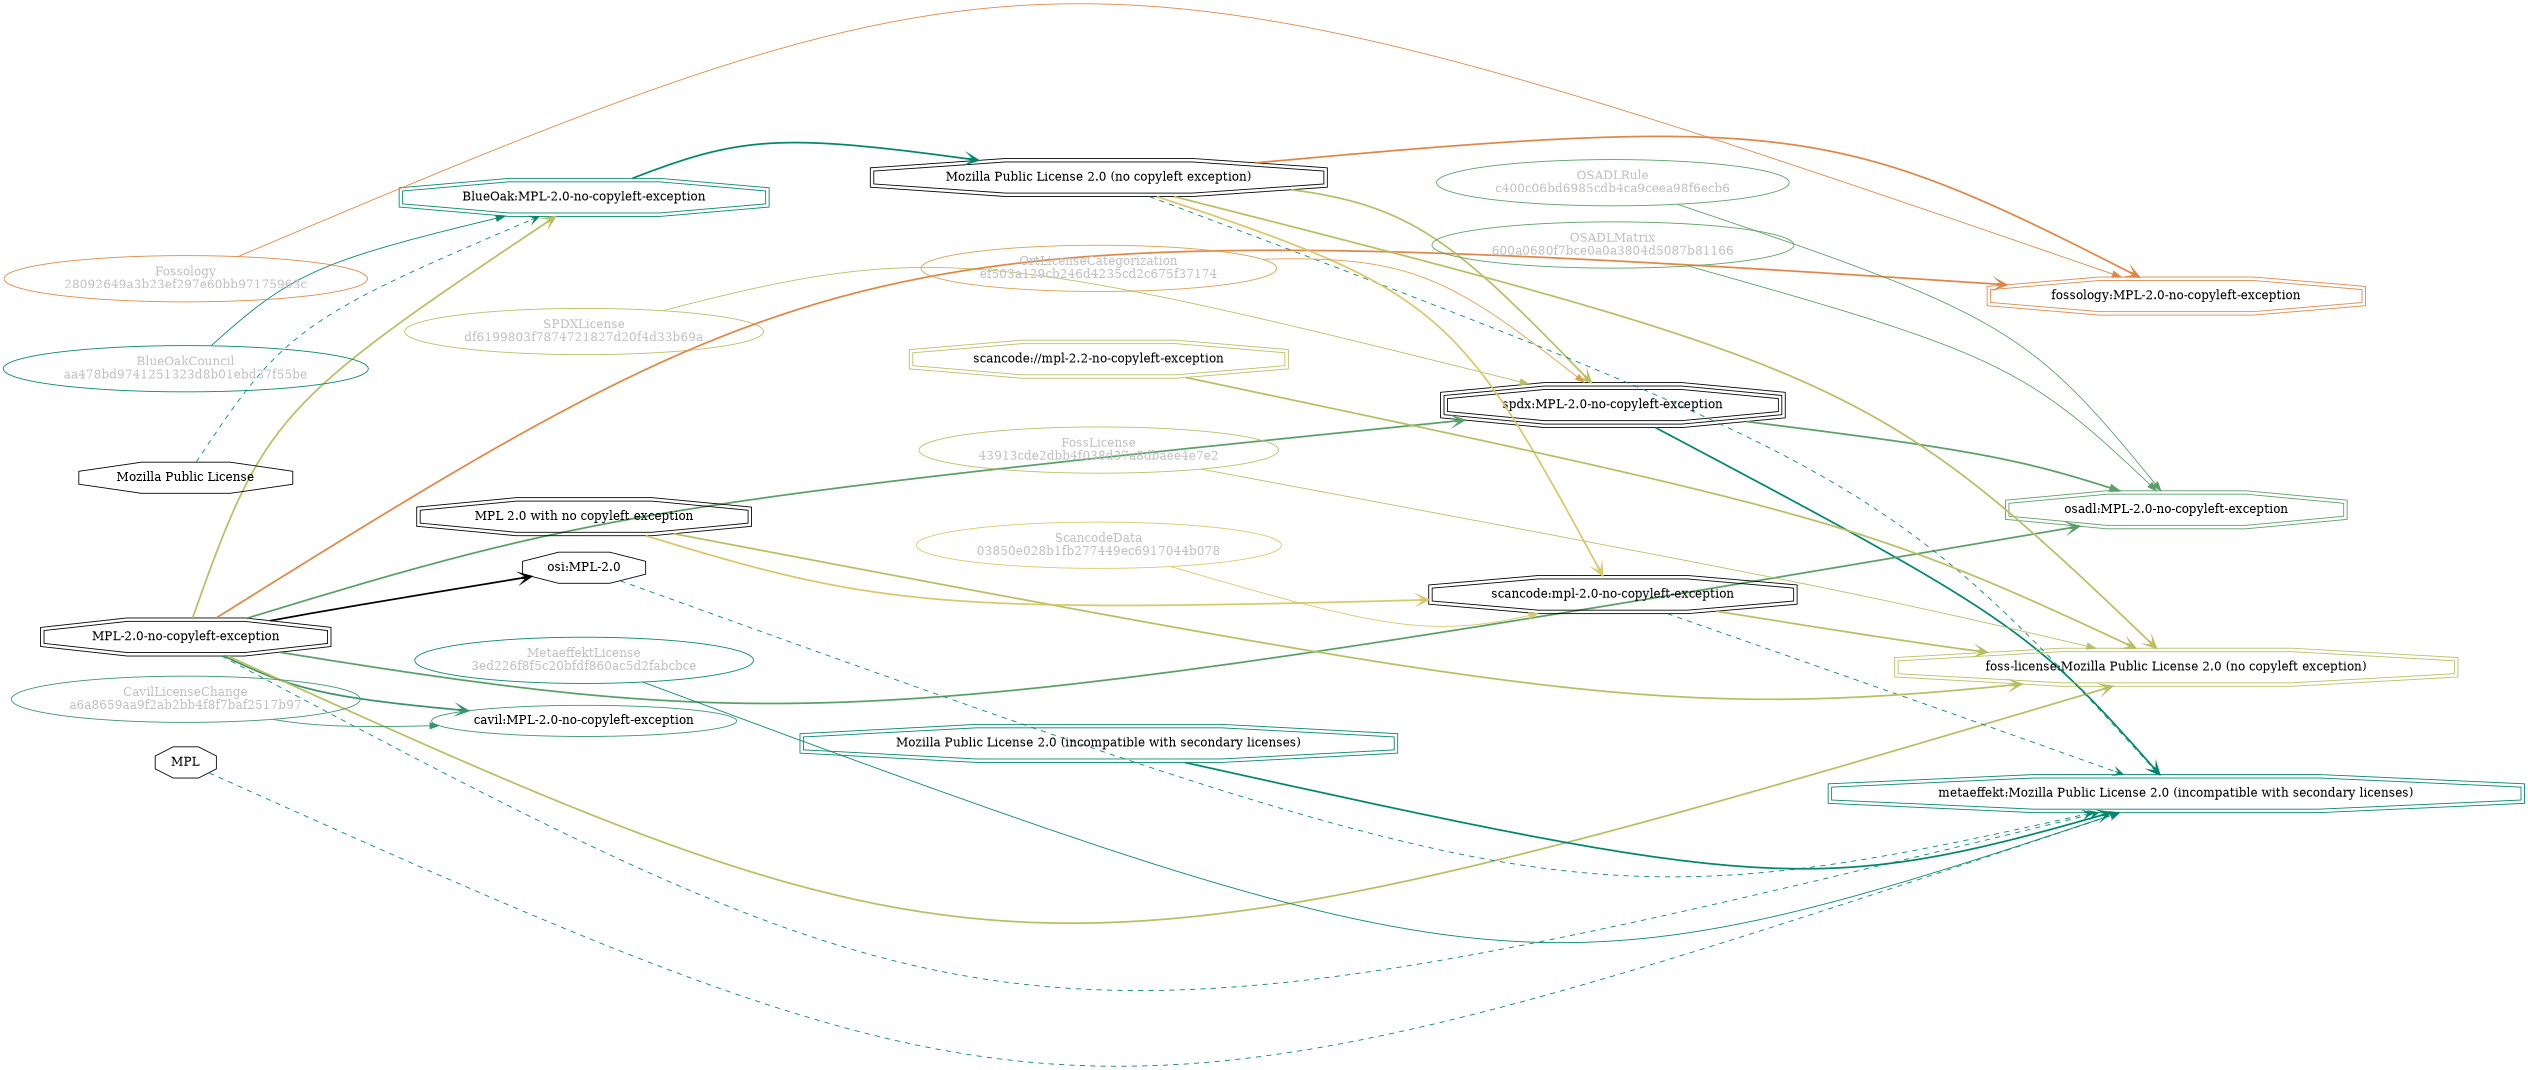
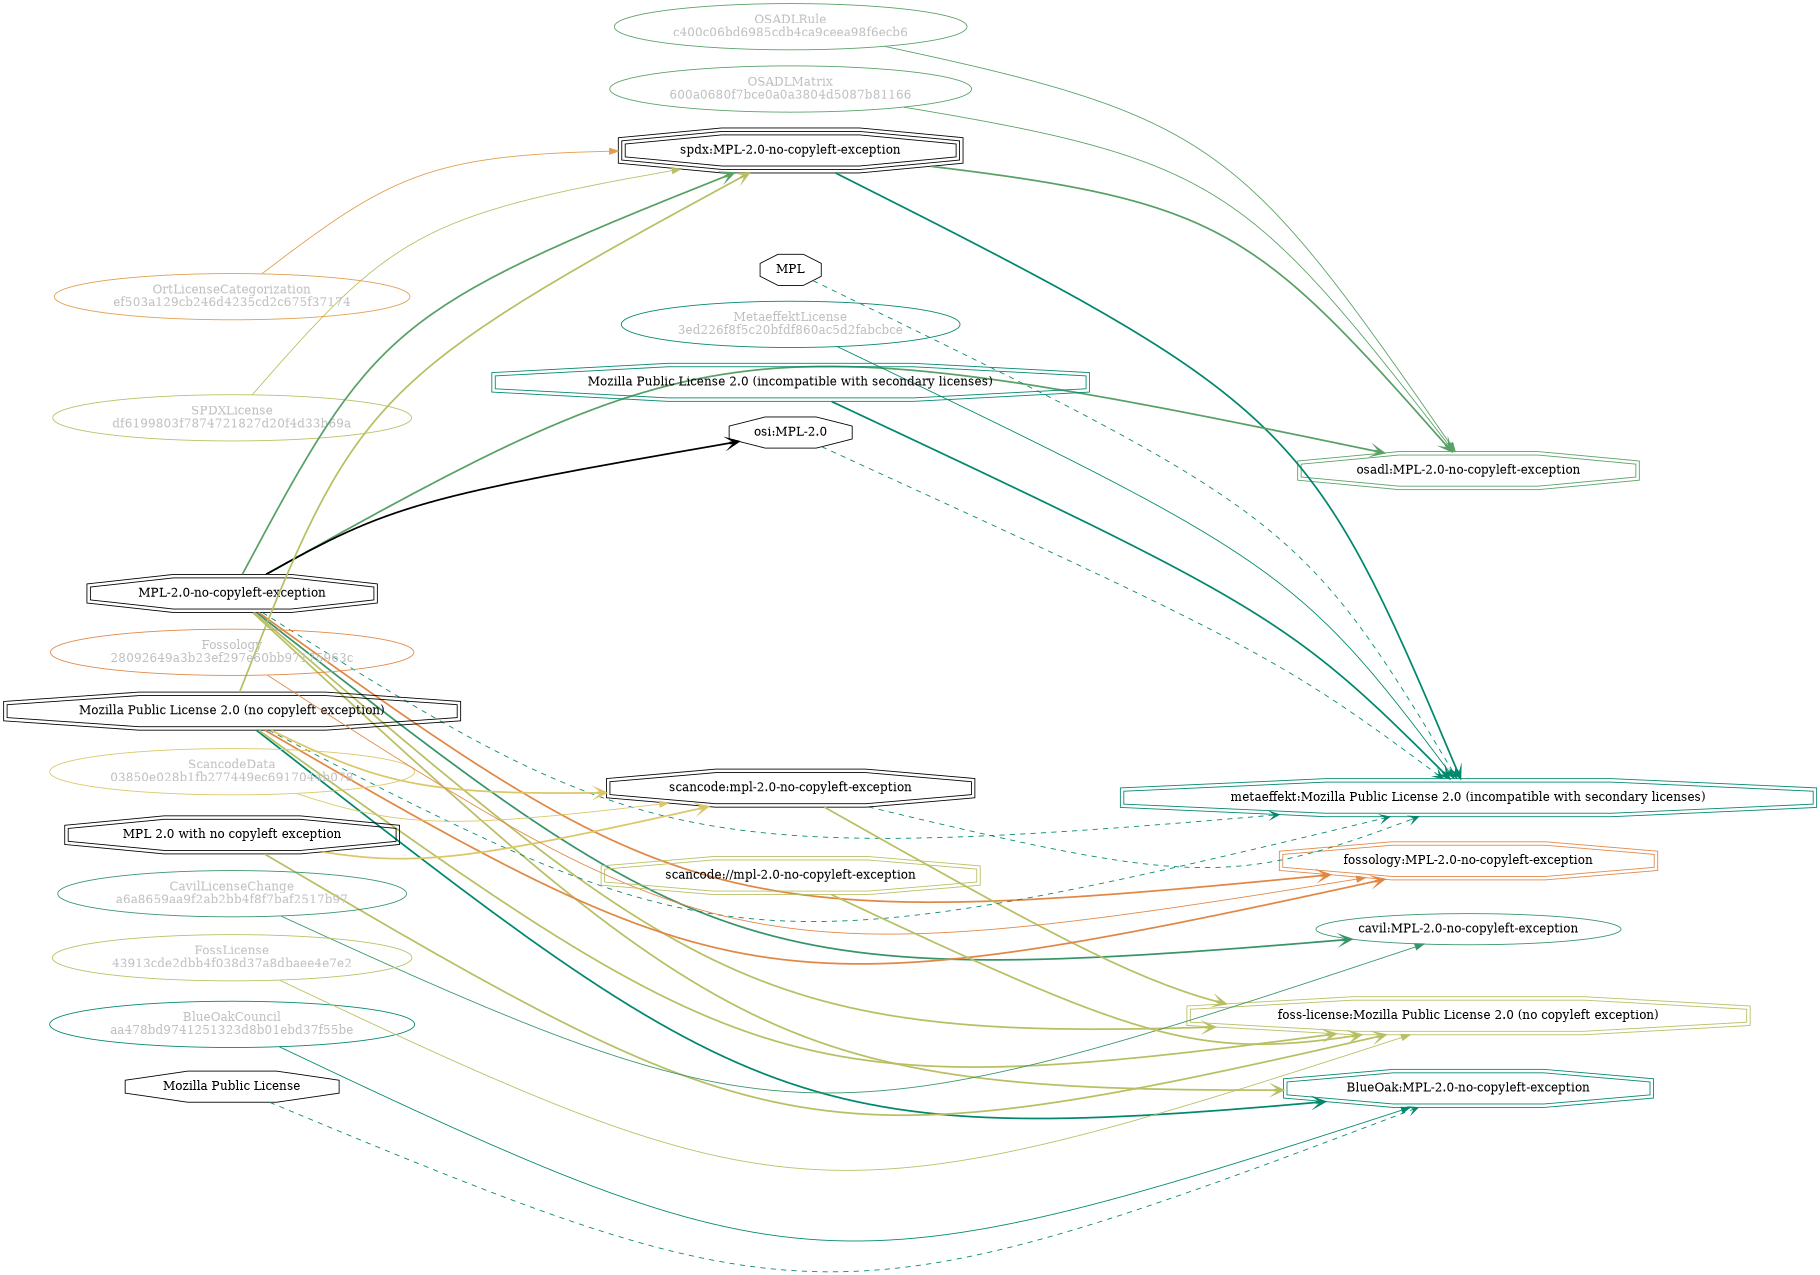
edge "BlueOak:MPL-2.0-no-copyleft-exception" -> "Mozilla Public License 2.0 (no copyleft exception)": reversed
node "scancode://mpl-2.2-no-copyleft-exception": label "scancode://mpl-2.2-no-copyleft-exception" -> "scancode://mpl-2.0-no-copyleft-exception"
edge "spdx:MPL-2.0-no-copyleft-exception" -> "osadl:MPL-2.0-no-copyleft-exception": arrowhead normal -> vee
